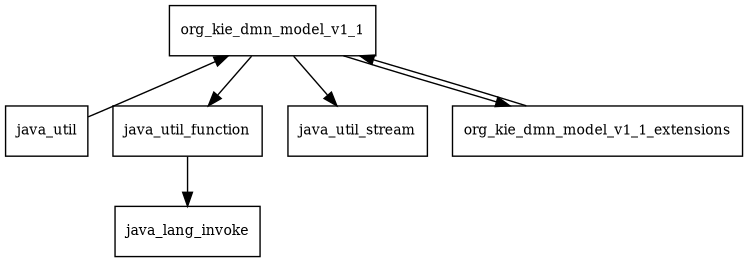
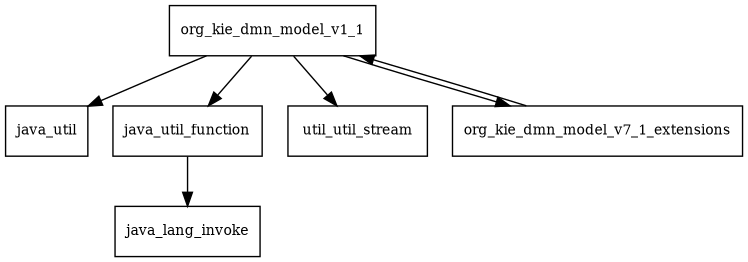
edge "java_util" -> "org_kie_dmn_model_v1_1": reversed
node "java_util_stream": label "java_util_stream" -> "util_util_stream"
node "org_kie_dmn_model_v1_1_extensions": label "org_kie_dmn_model_v1_1_extensions" -> "org_kie_dmn_model_v7_1_extensions"
